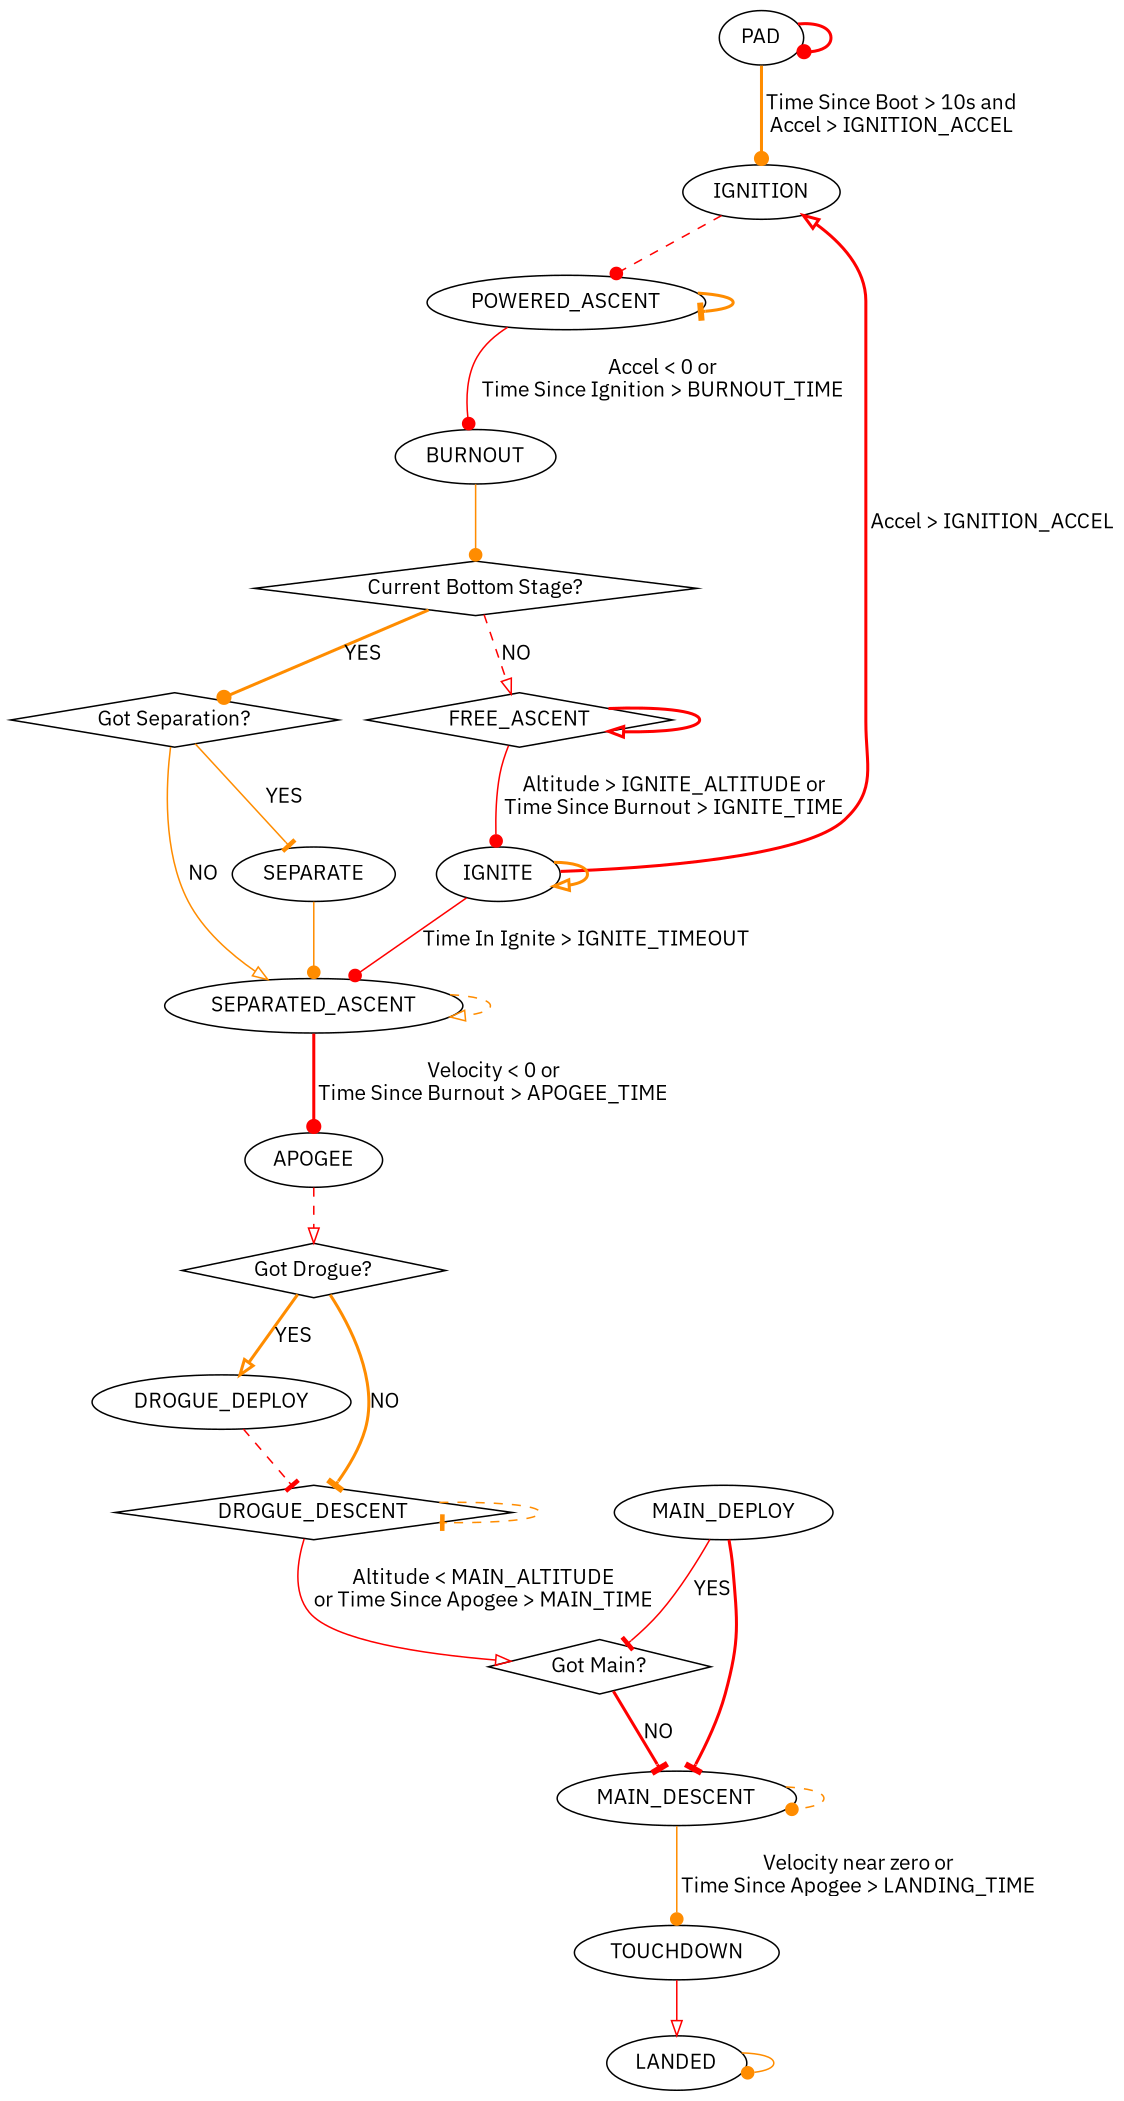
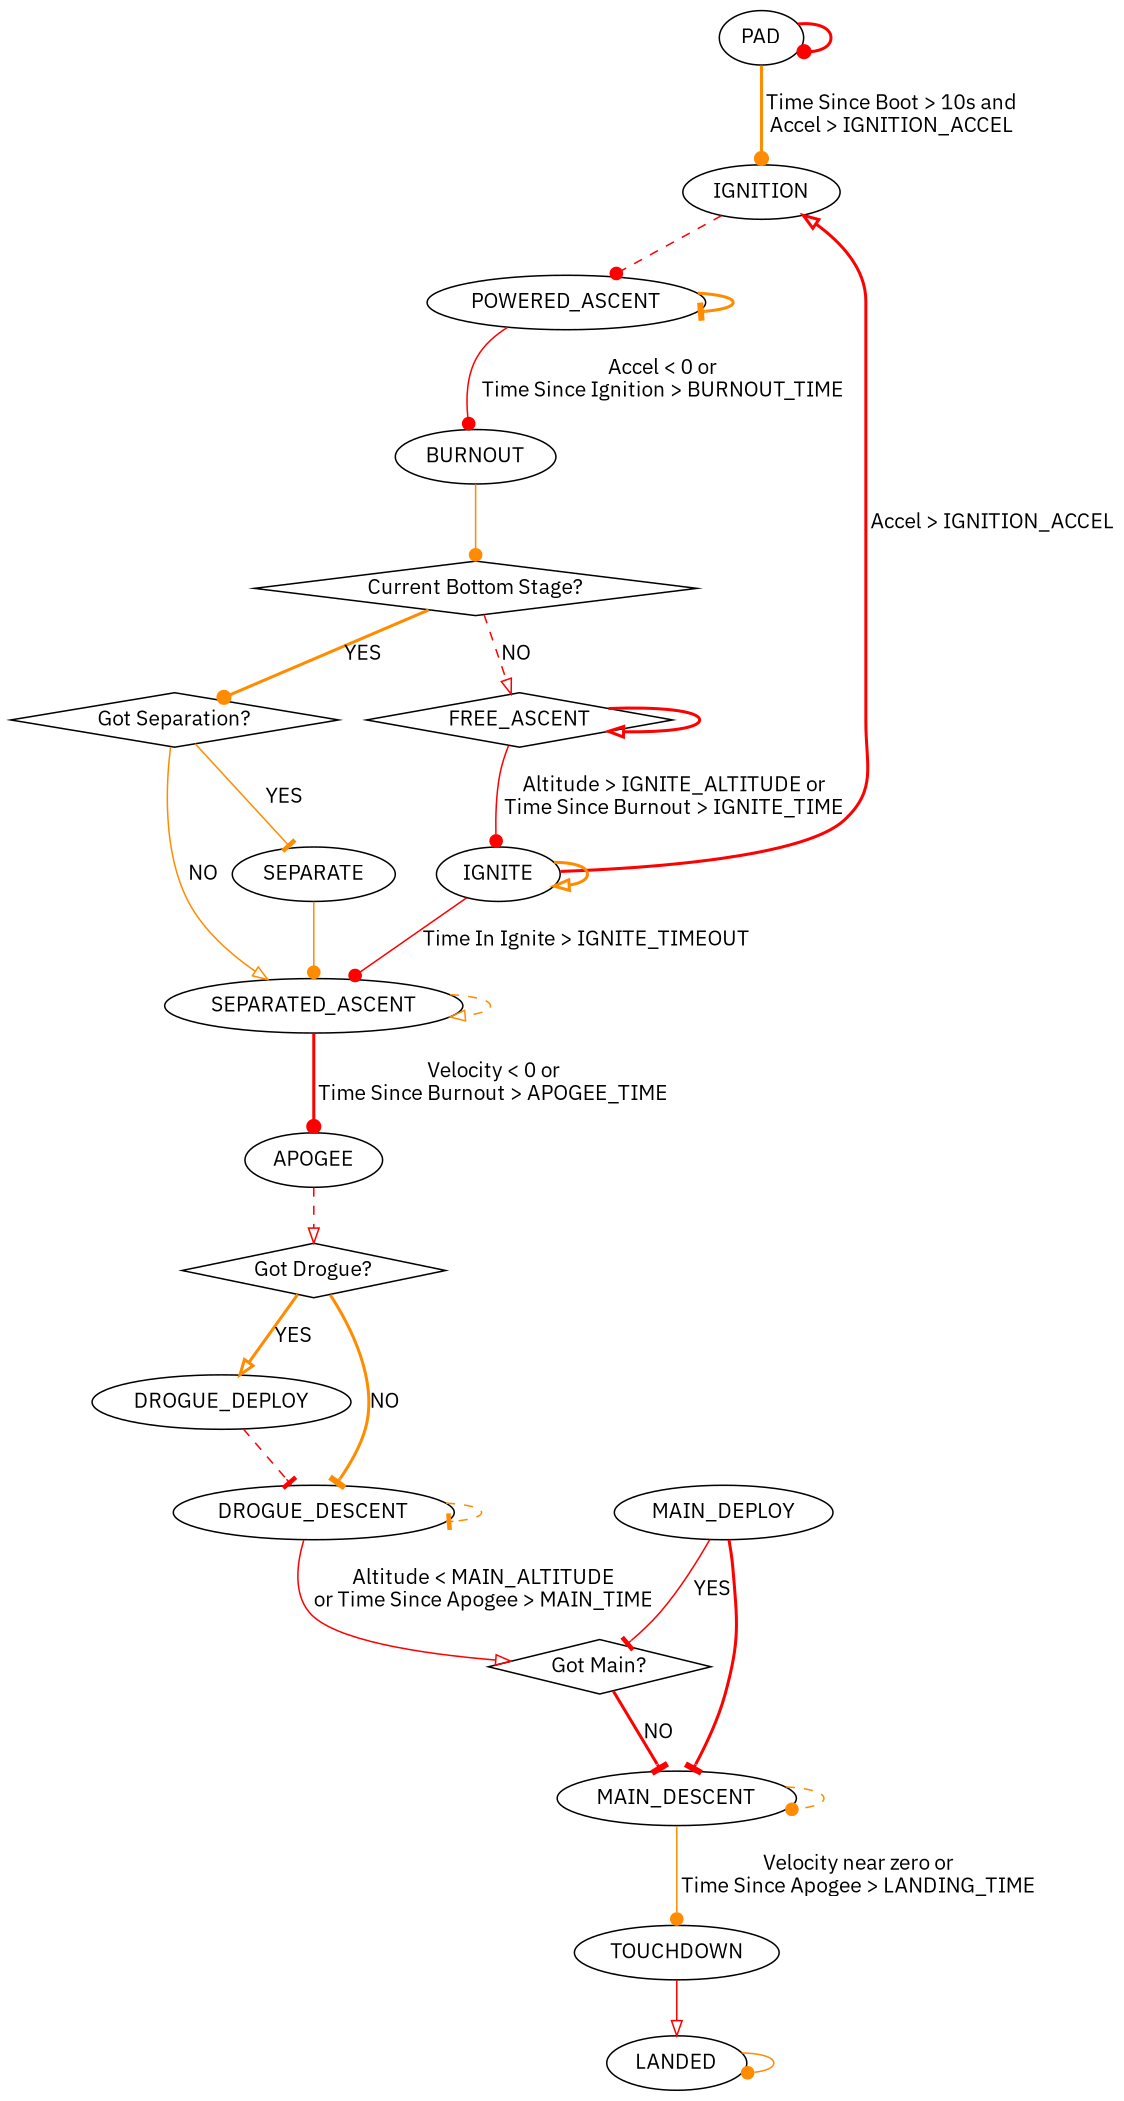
node "DROGUE_DESCENT": shape diamond -> ellipse
